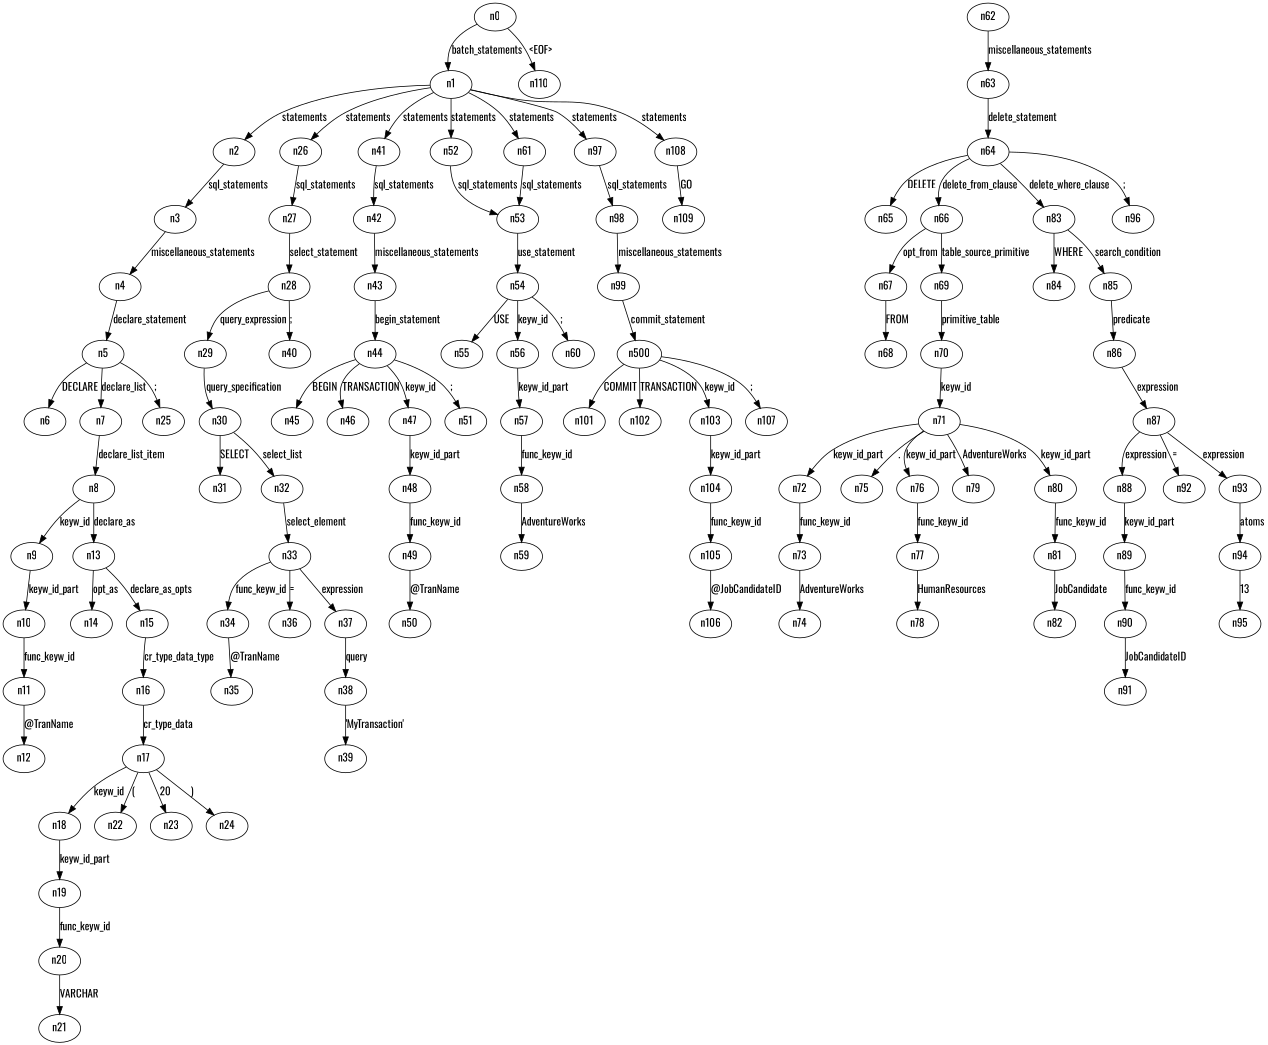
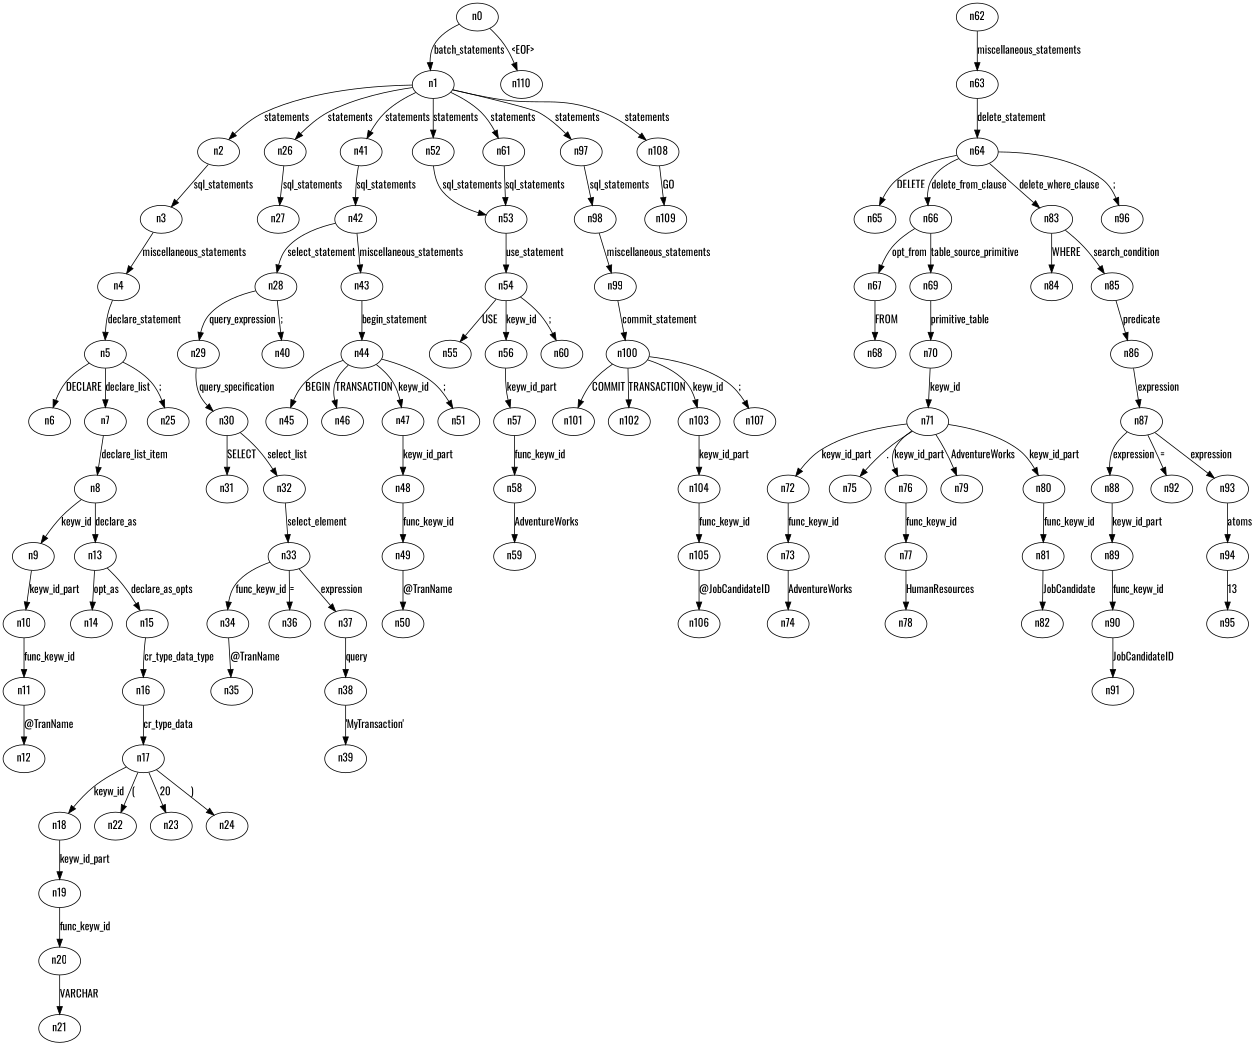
edge "n27" -> "n28": now "n42" -> "n28"
node "n500": label "n500" -> "n100"
